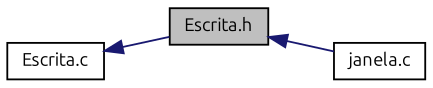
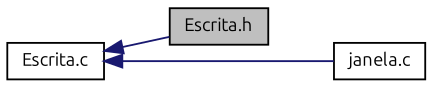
edge "janela.c" -> "Escrita.h": now "janela.c" -> "Escrita.c"
